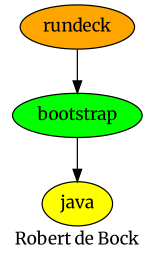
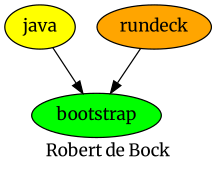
edge "bootstrap" -> "java": reversed
